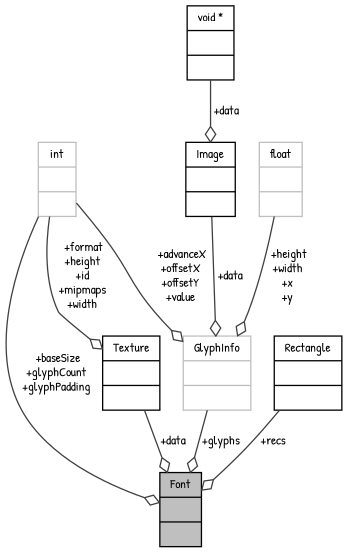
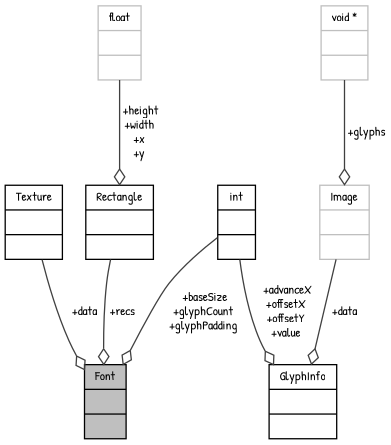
node "void *": color black -> grey75
edge "void *" -> "Image": label " +data" -> " +glyphs"
node "int": color grey75 -> black
node "Image": color black -> grey75
edge "float" -> "GlyphInfo": now "float" -> "Rectangle"
edge "int" -> "Texture": removed, label "+format +height +id +mipmaps +width"
node "GlyphInfo": color grey75 -> black
edge "GlyphInfo" -> "Font": removed, label "+glyphs"
